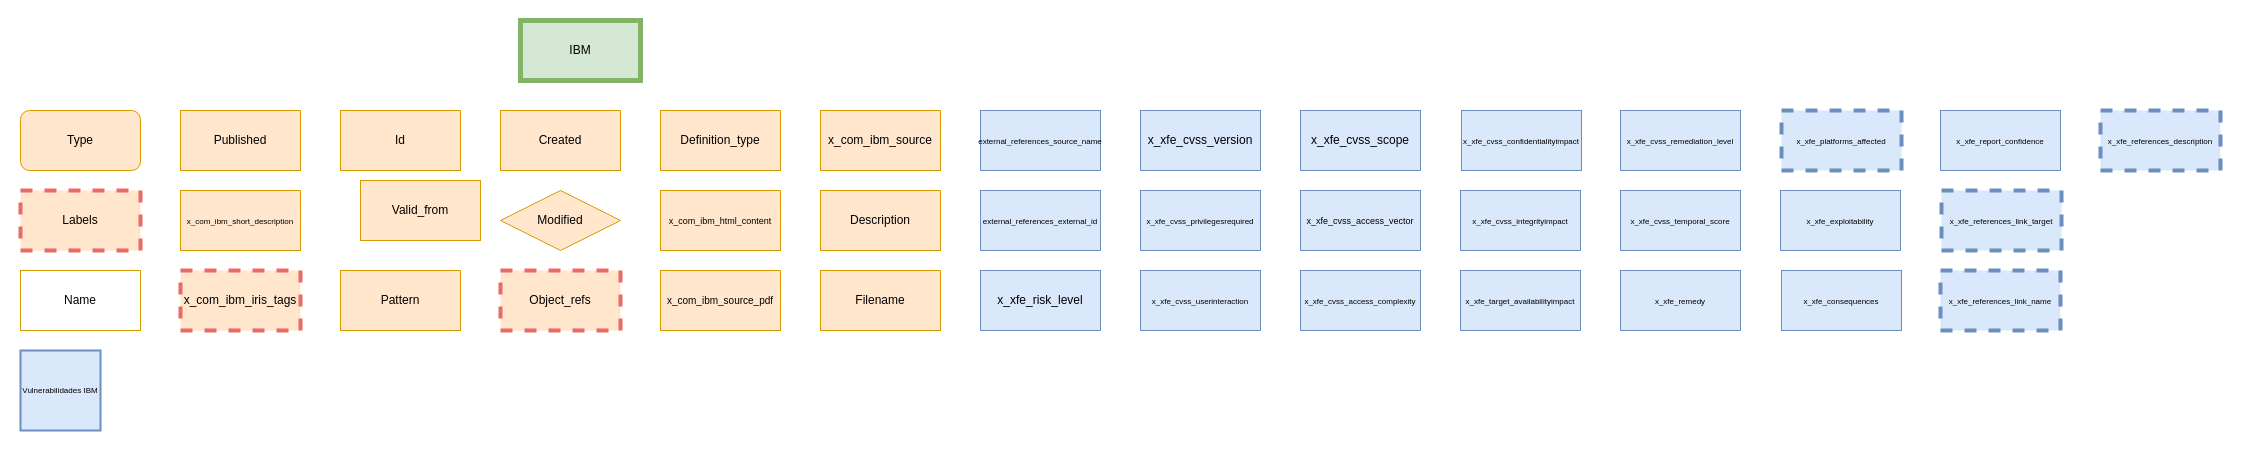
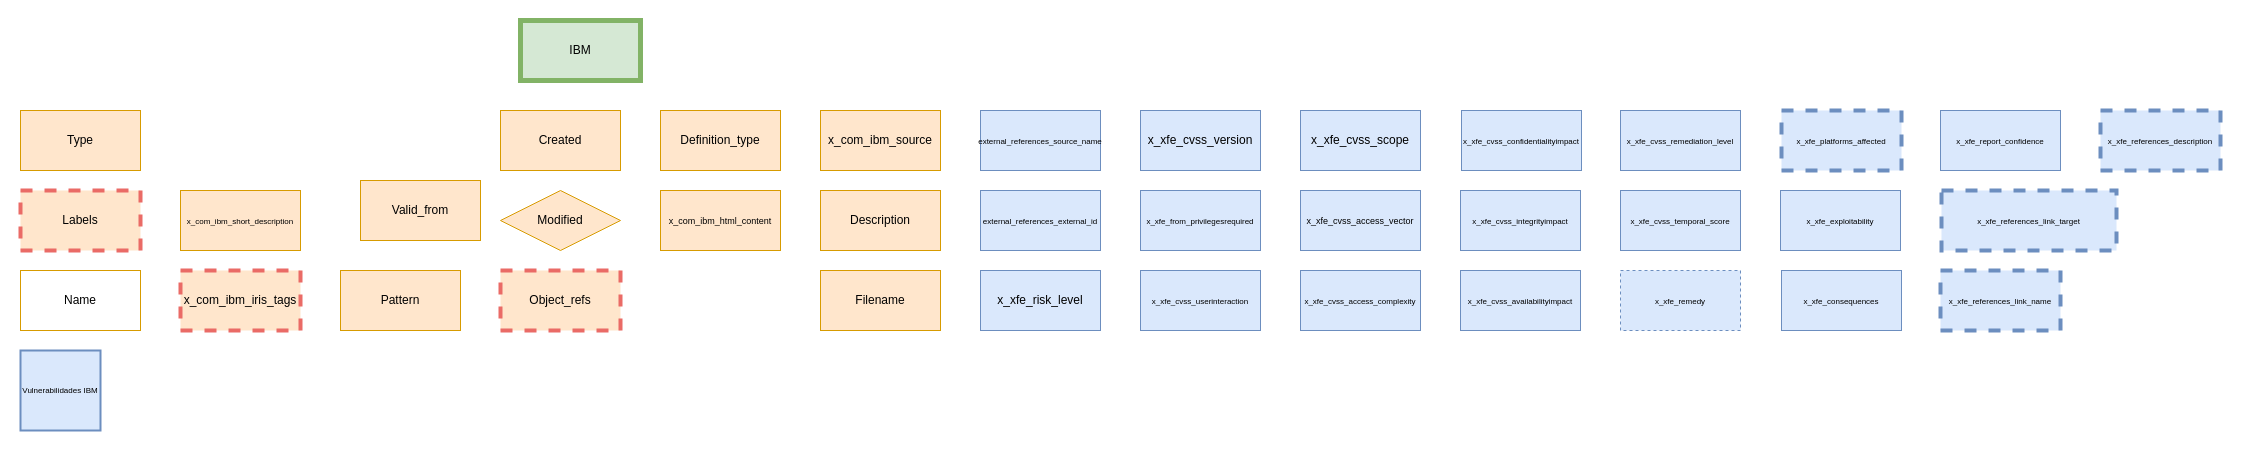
node "Type": shape rounded rectangle -> rectangle
node "Published": removed
node "Id": removed
node "x_xfe_cvss_privilegesrequired": label "x_xfe_cvss_privilegesrequired" -> "x_xfe_from_privilegesrequired"
node "x_xfe_references_link_target": size 120x60 -> 175x60
node "x_com_ibm_source_pdf": removed
node "x_xfe_target_availabilityimpact": label "x_xfe_target_availabilityimpact" -> "x_xfe_cvss_availabilityimpact"
node "x_xfe_remedy": style solid -> dashed
